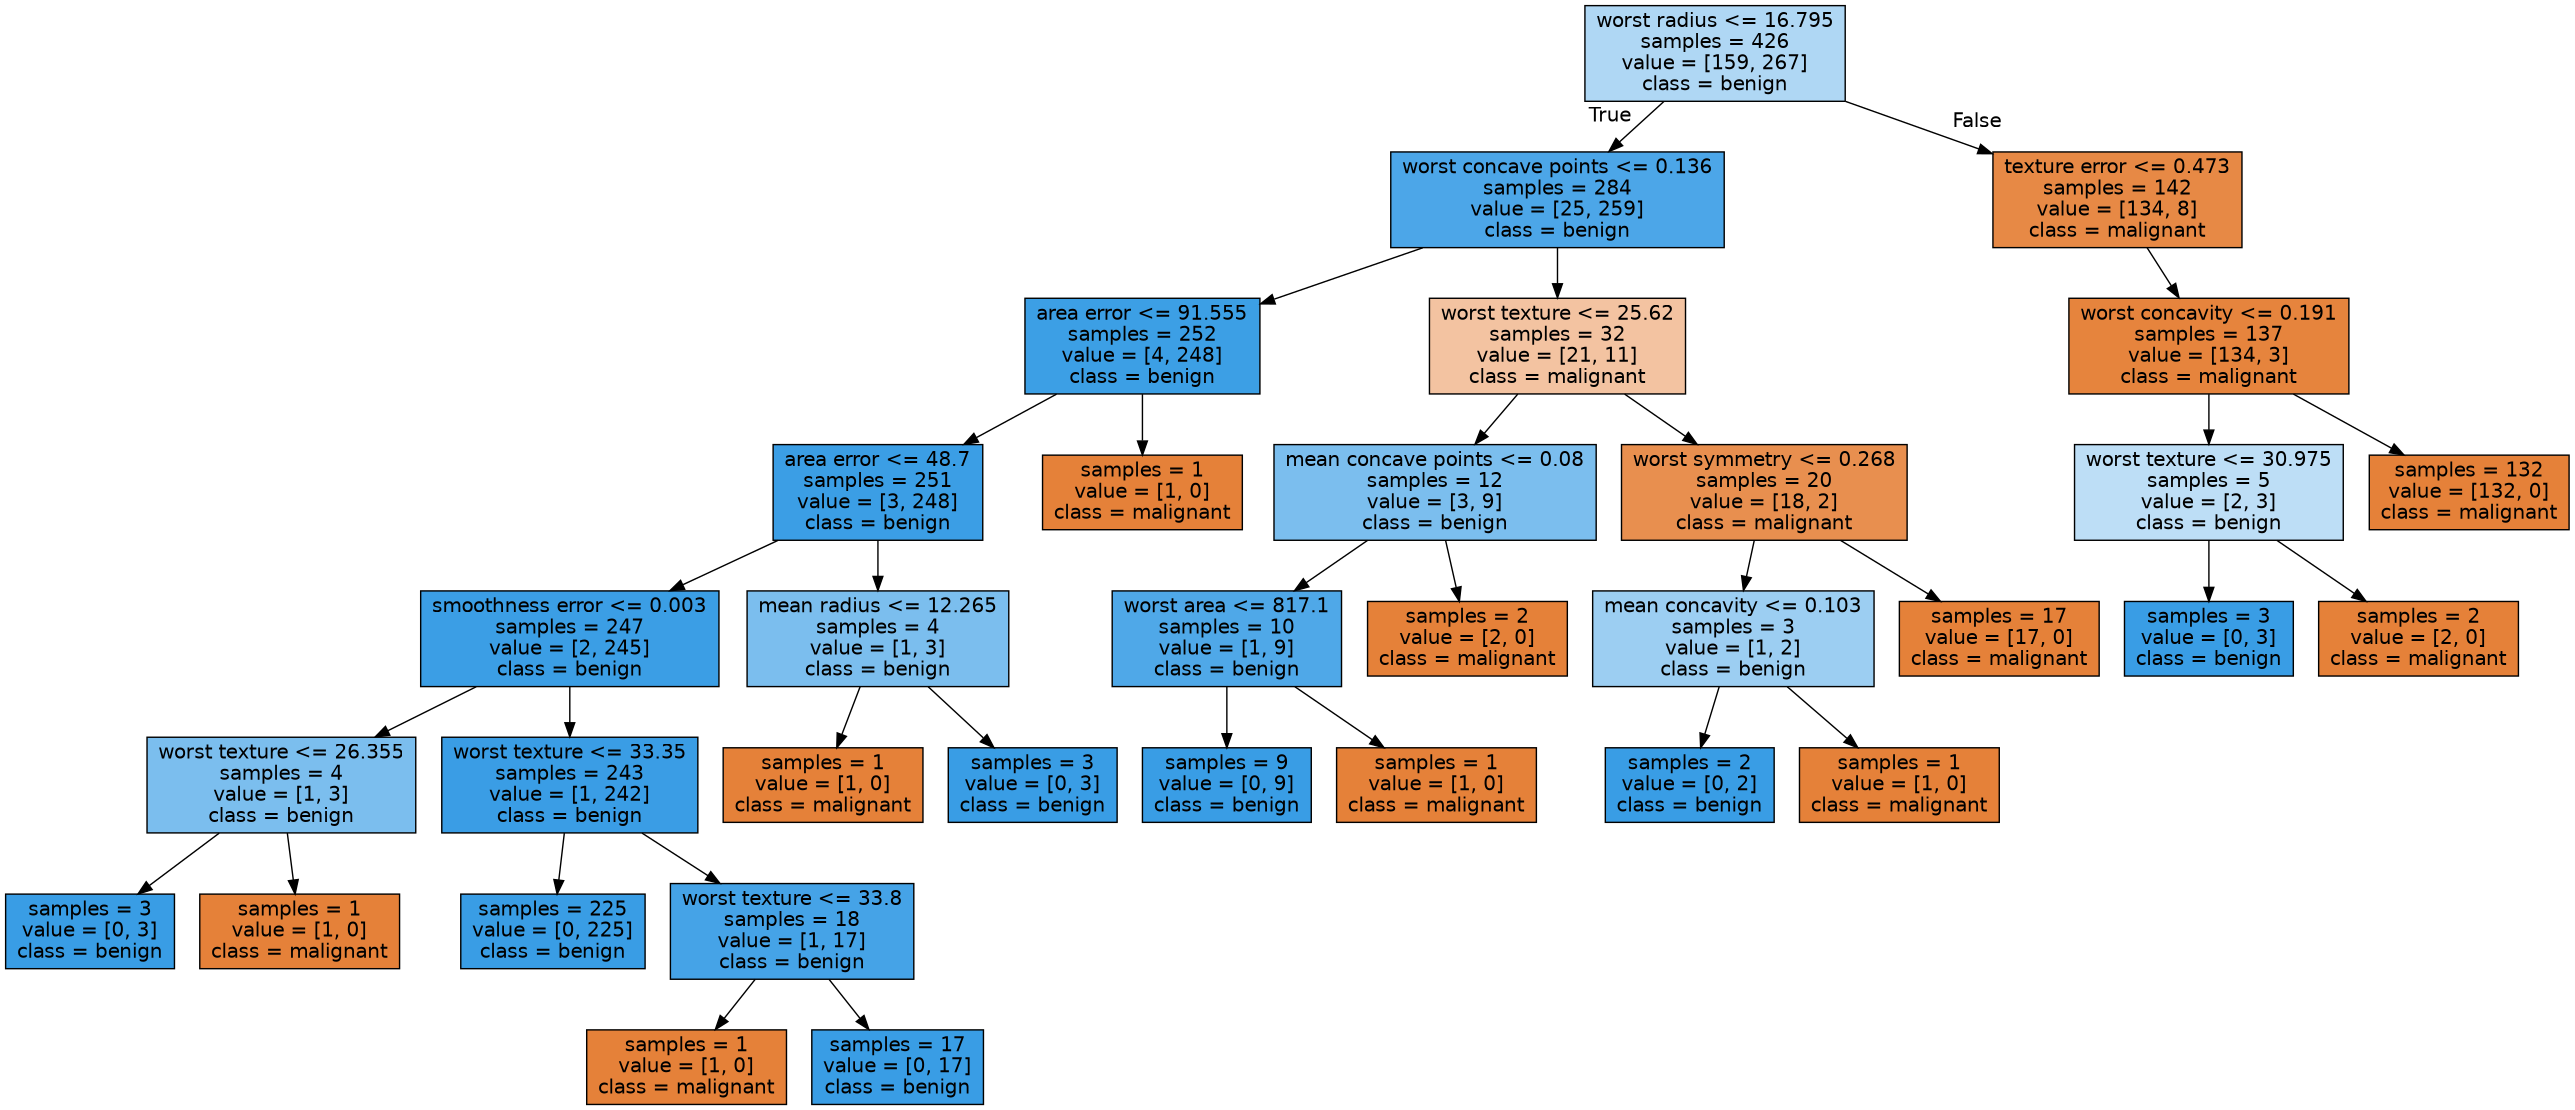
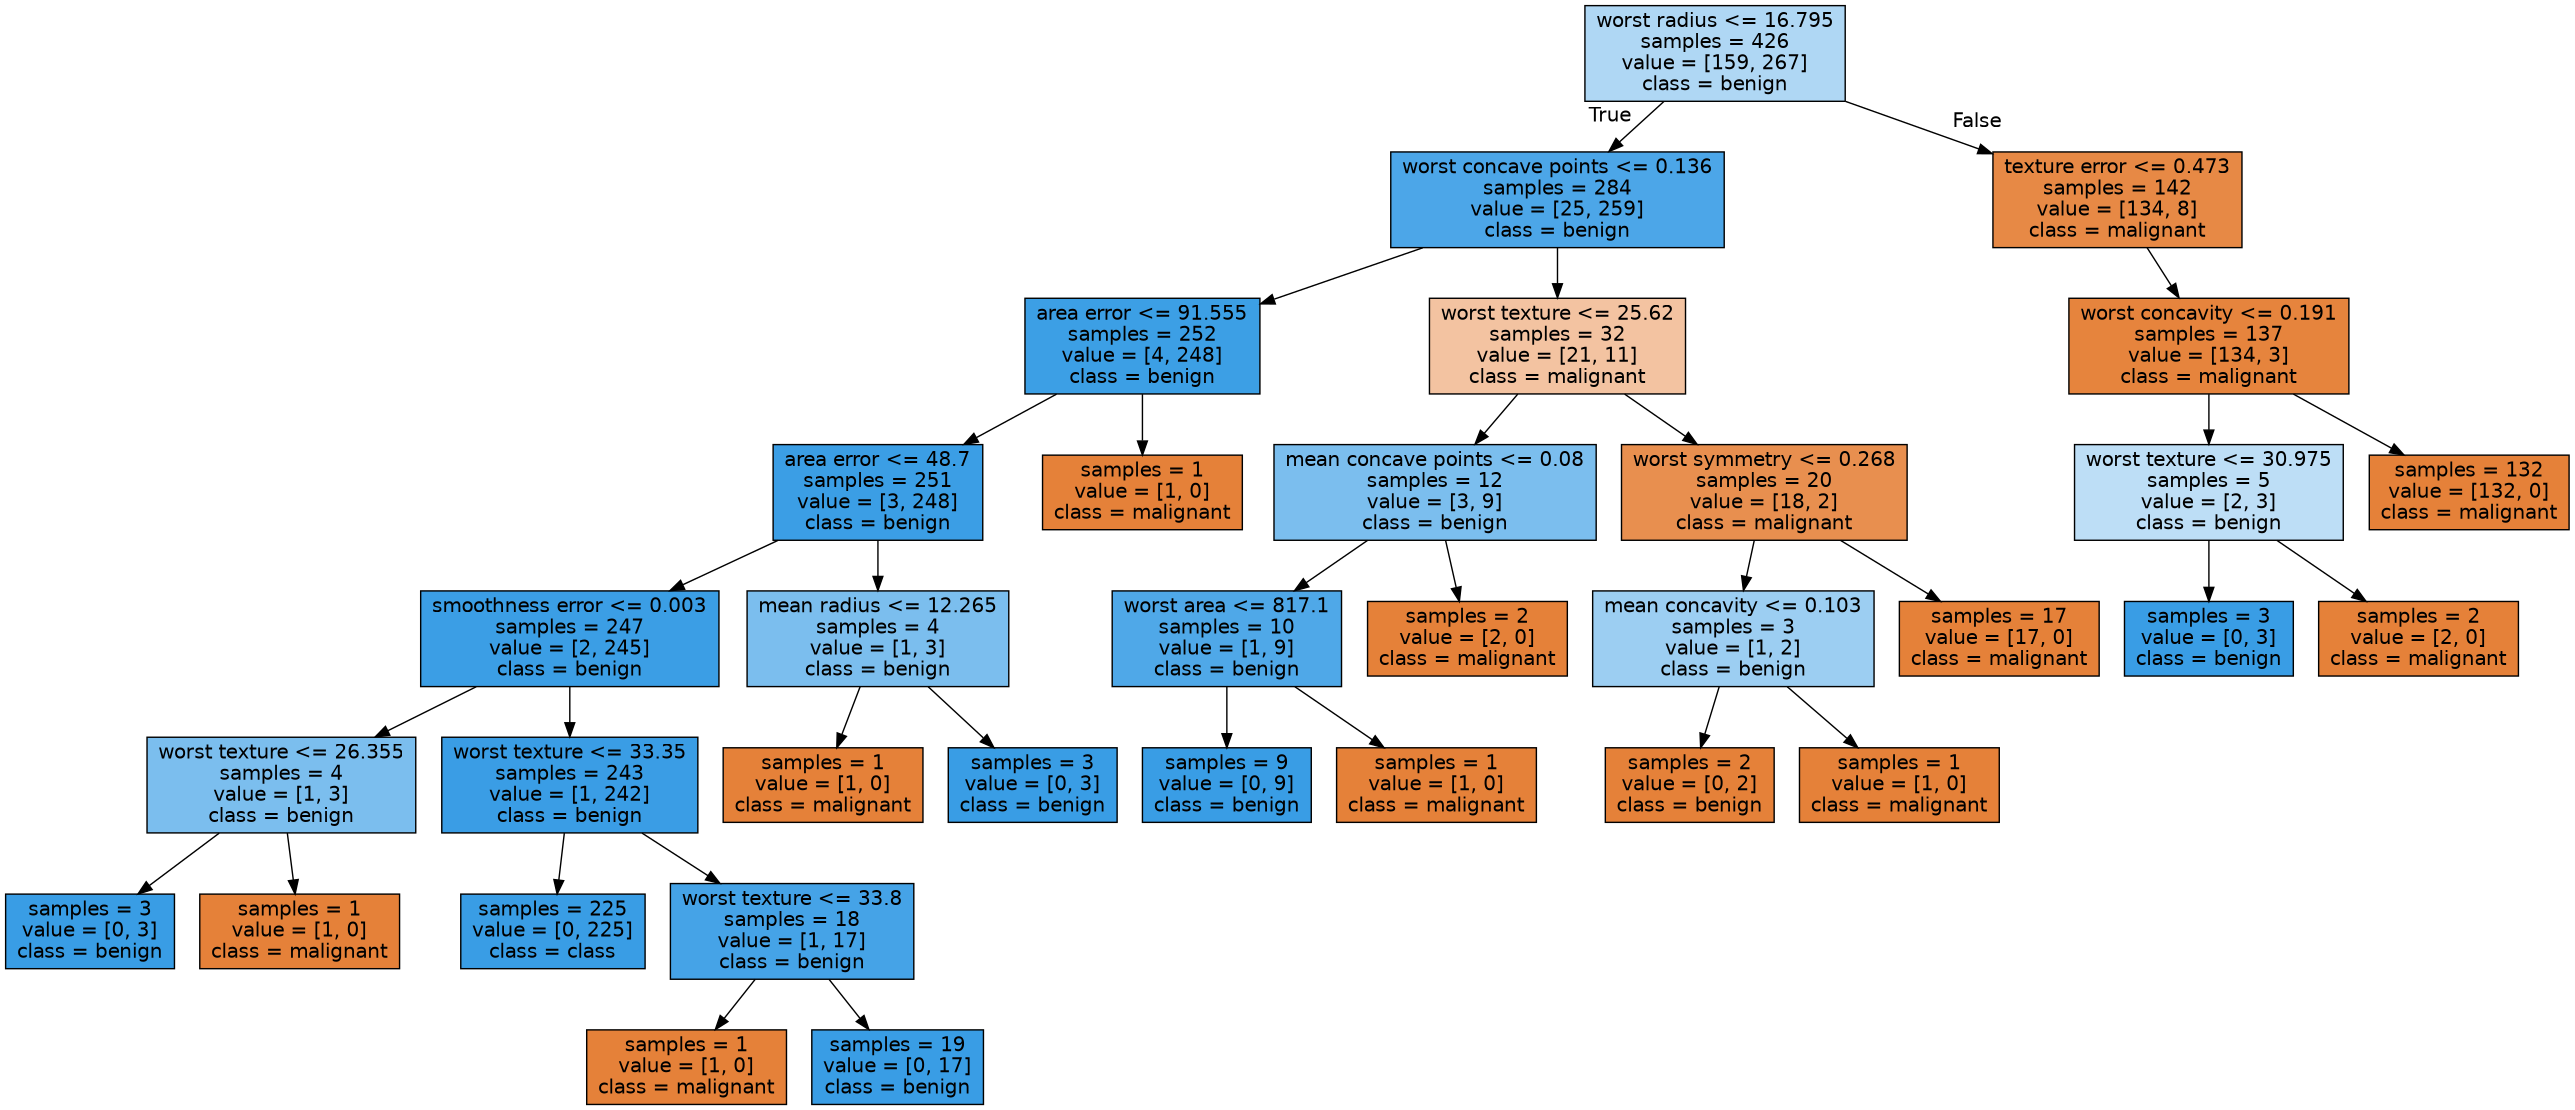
node "samples = 2 value = [0, 2] class = benign": fillcolor #399de5 -> #e58139
node "samples = 225 value = [0, 225] class = benign": label "samples = 225 value = [0, 225] class = benign" -> "samples = 225 value = [0, 225] class = class"
node "samples = 17 value = [0, 17] class = benign": label "samples = 17 value = [0, 17] class = benign" -> "samples = 19 value = [0, 17] class = benign"
